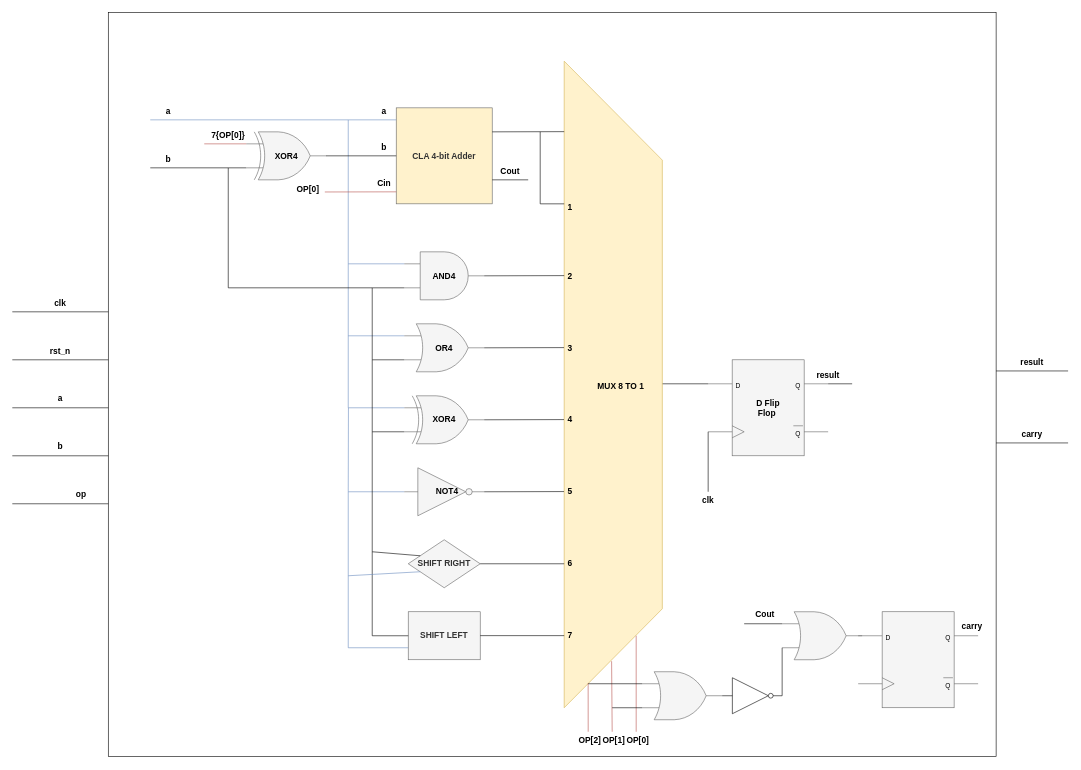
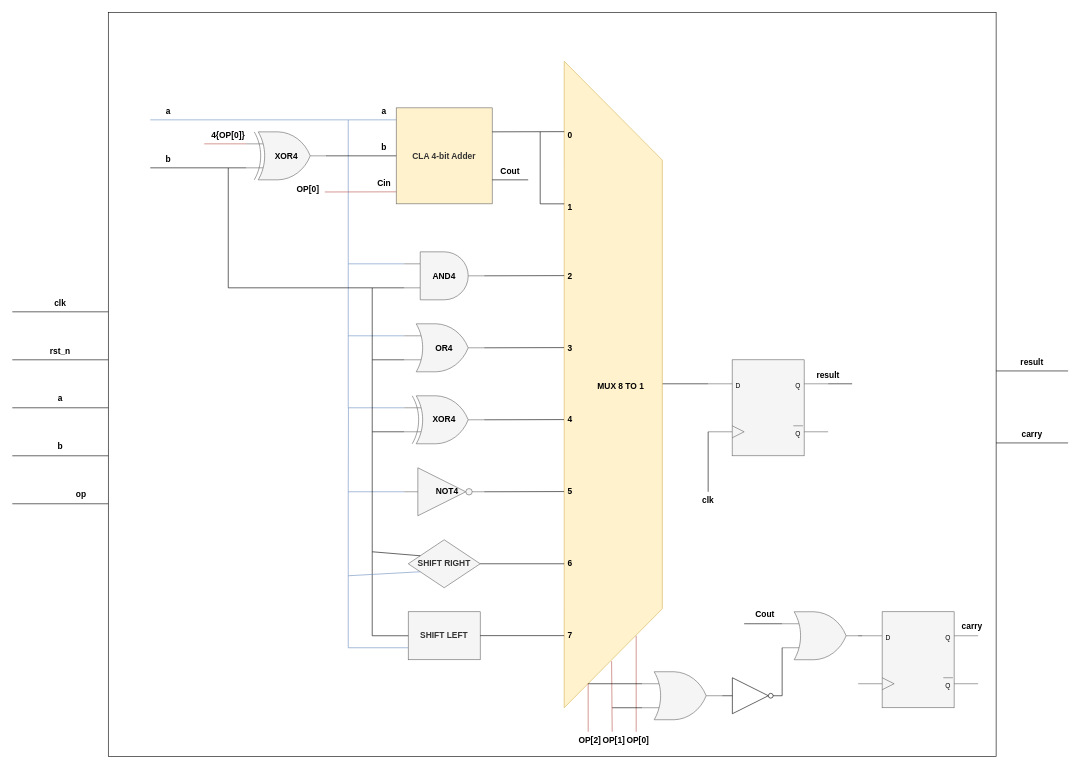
node "7{OP[0]}": label "7{OP[0]}" -> "4{OP[0]}"
node "0": added
node "D Flip Flop": removed
